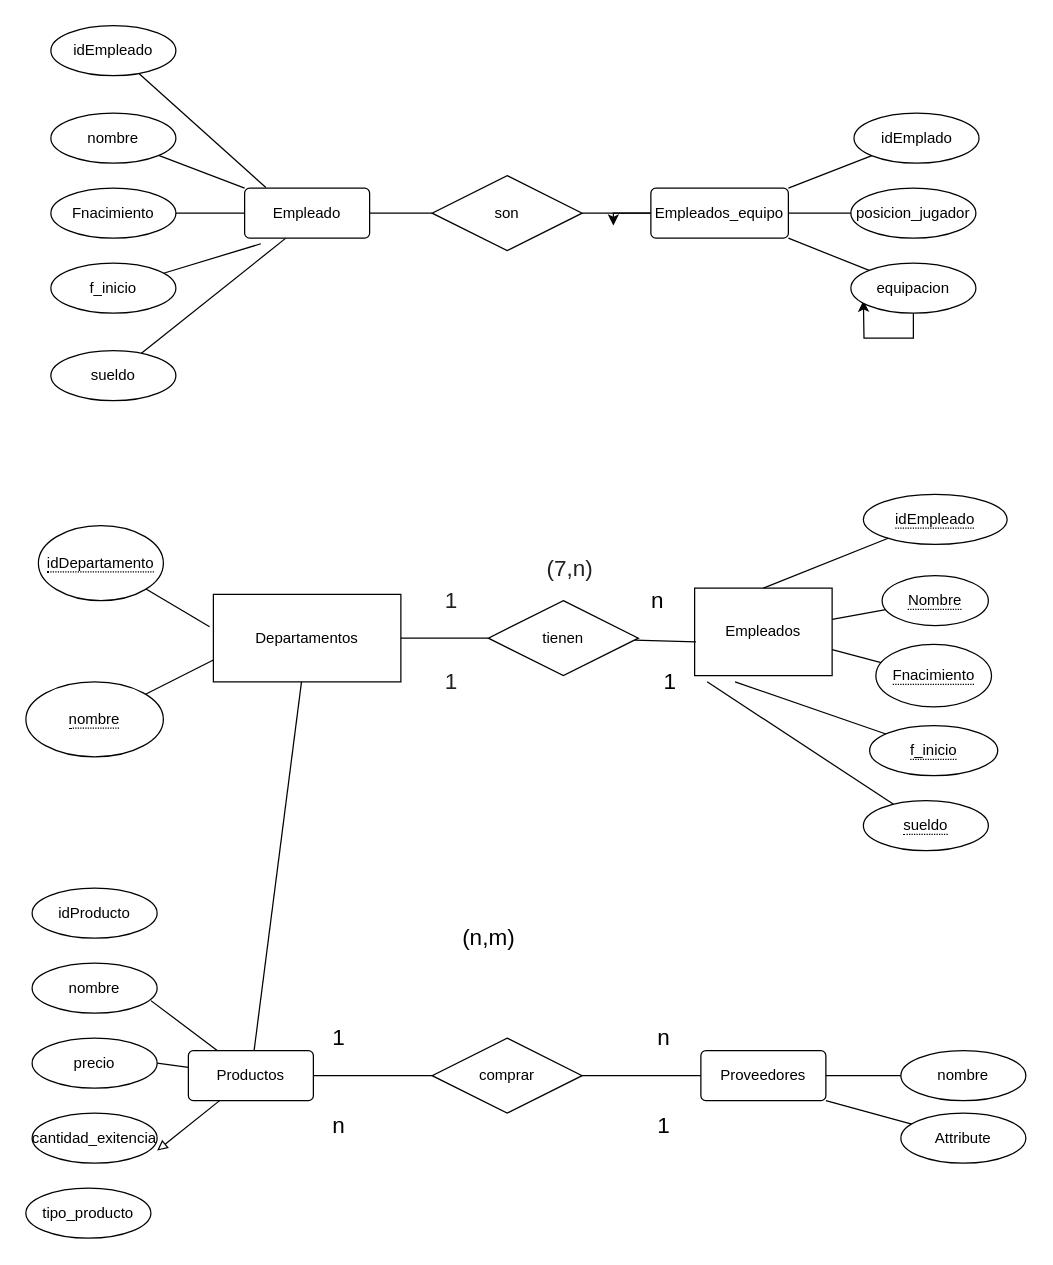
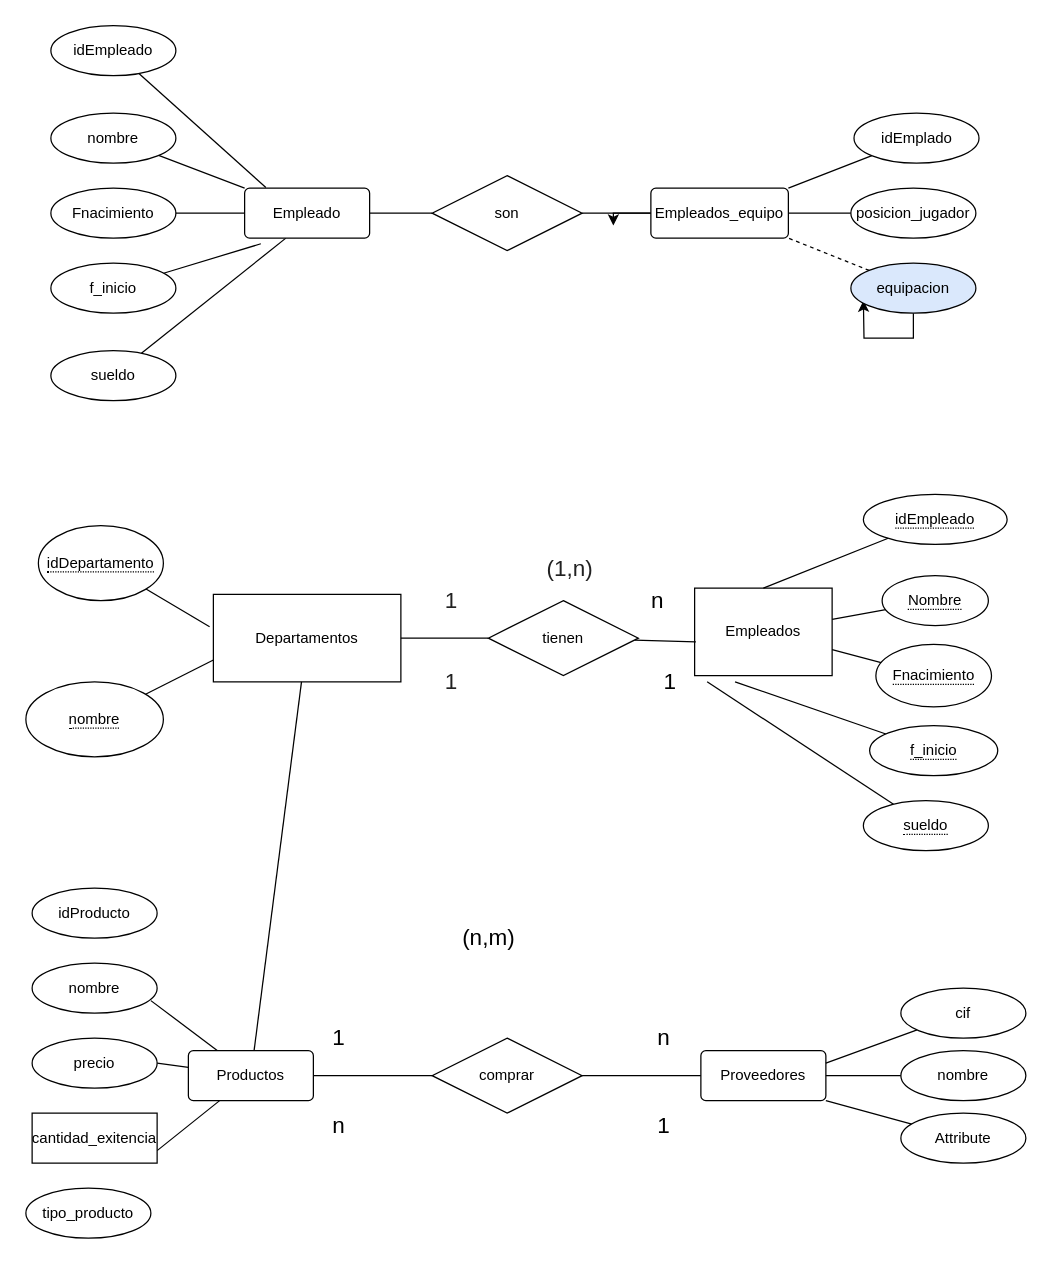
edge "Empleados_equipo" -- "equipacion": style solid -> dashed
node "equipacion": fillcolor #ffffff -> #dae8fc
node "(7,n)": label "(7,n)" -> "(1,n)"
node "cif": added
edge "cif" -- "Proveedores": added
node "cantidad_exitencia": shape ellipse -> rectangle
edge "Productos" -> "cantidad_exitencia": arrowhead block -> none
